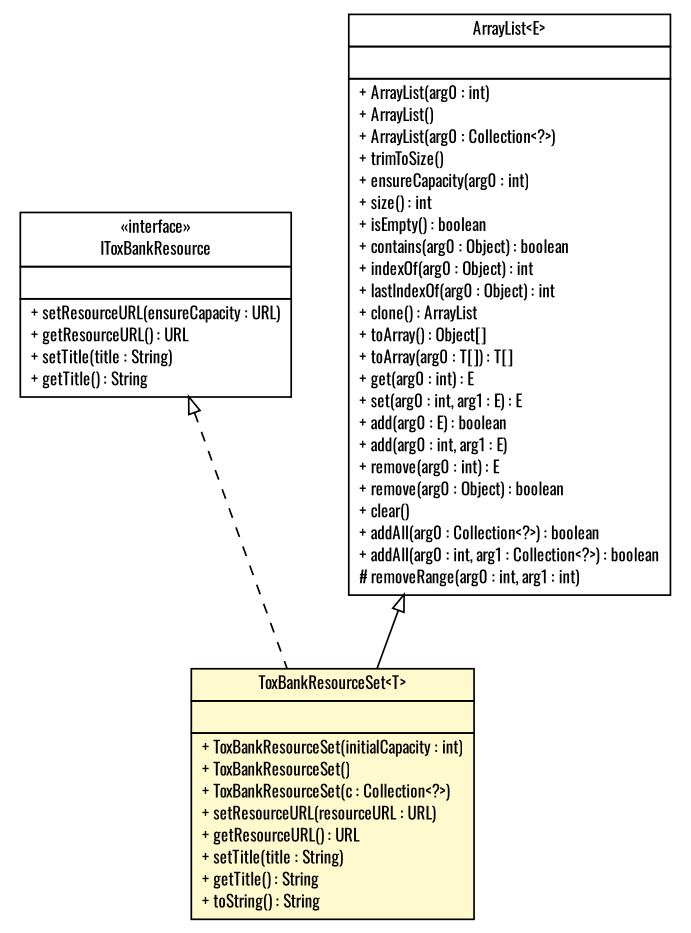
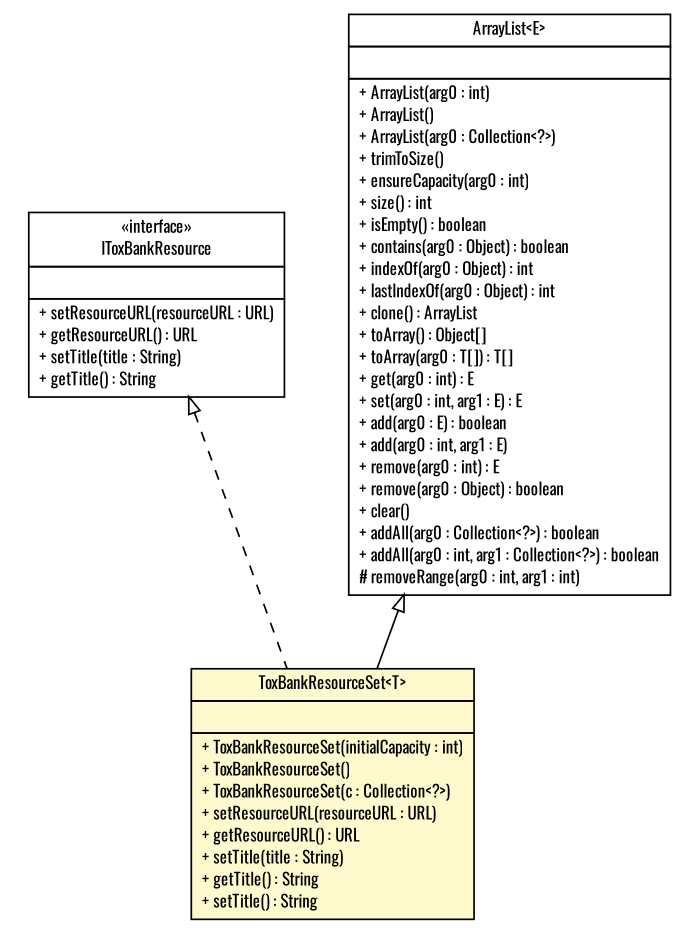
node "IToxBankResource": text "+ setResourceURL(ensureCapacity : URL)" -> "+ setResourceURL(resourceURL : URL)"
node "ToxBankResourceSet<T>": text "+ toString() : String" -> "+ setTitle() : String"
